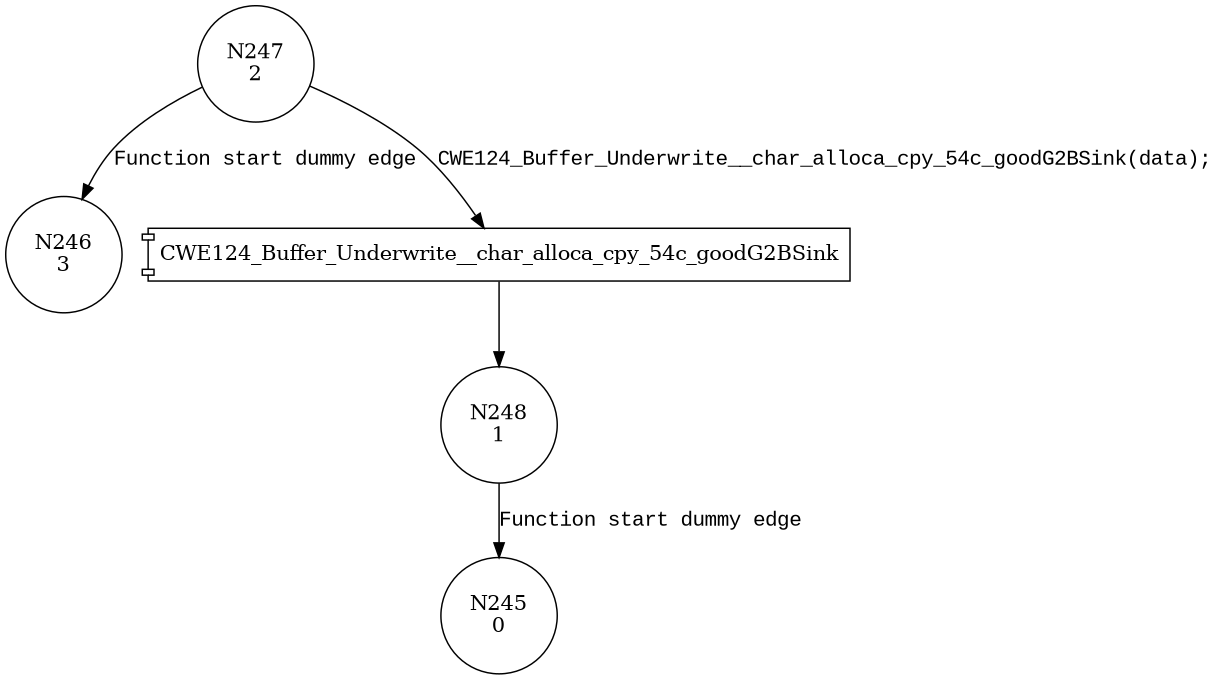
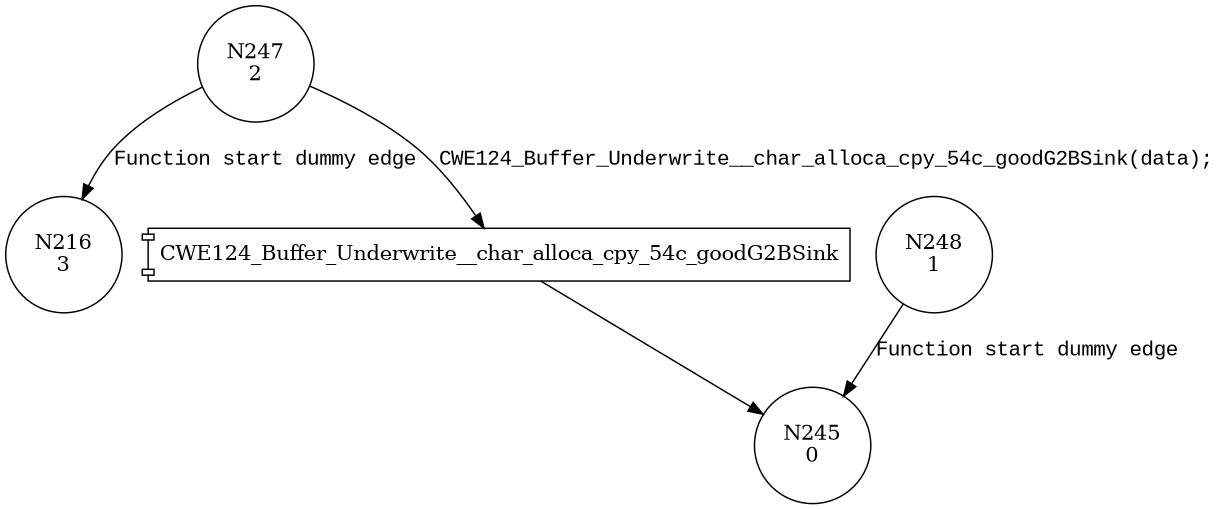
node "N246 3": label "N246 3" -> "N216 3"
edge "CWE124_Buffer_Underwrite__char_alloca_cpy_54c_goodG2BSink" -> "N248 1": now "CWE124_Buffer_Underwrite__char_alloca_cpy_54c_goodG2BSink" -> "N245 0"
